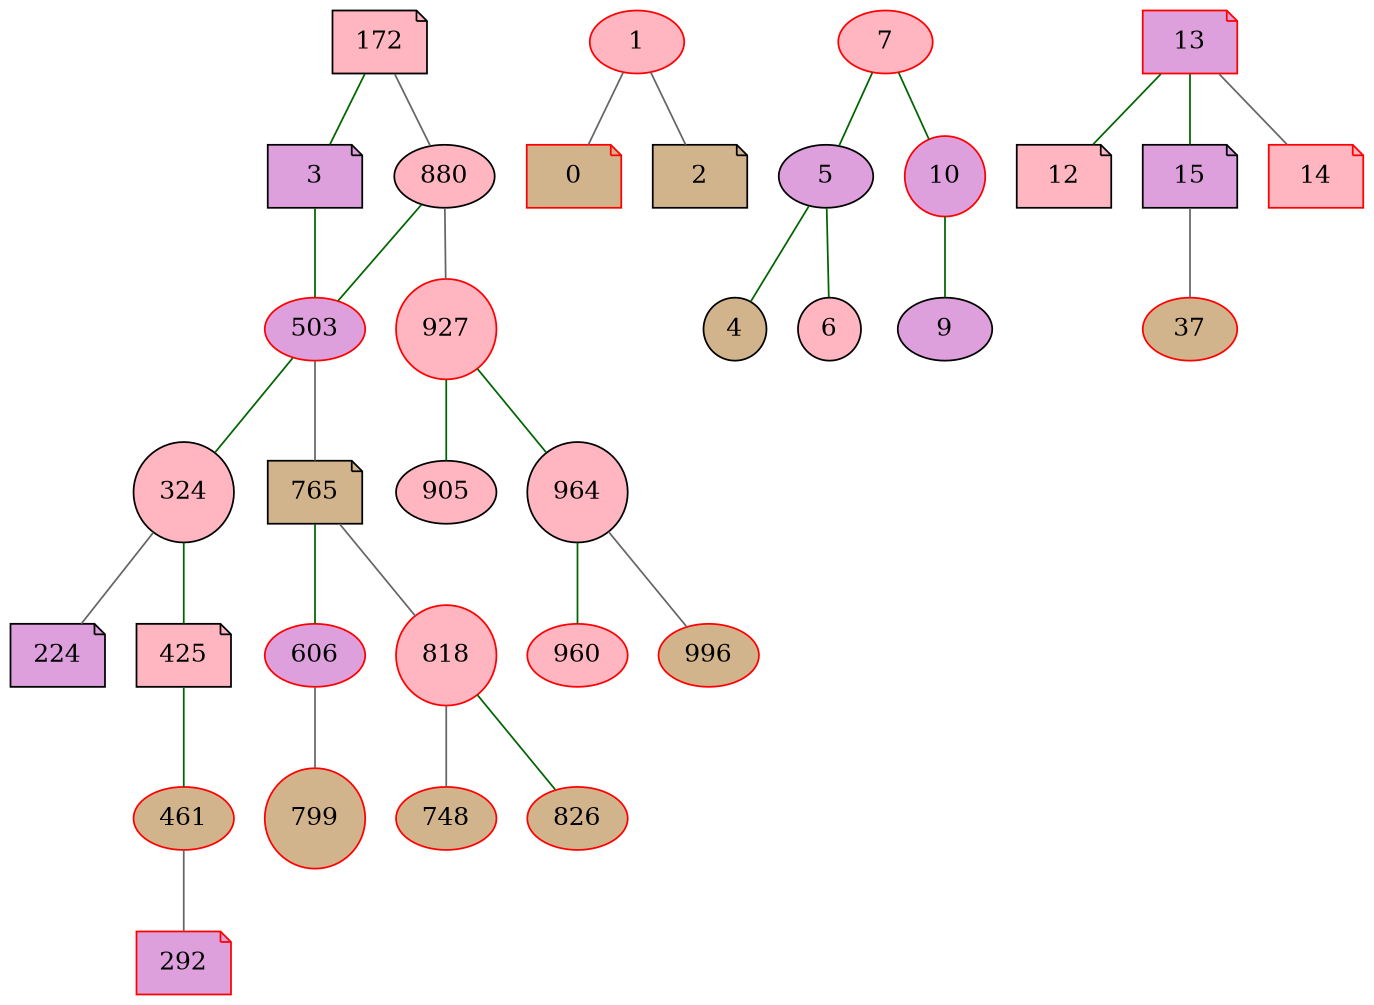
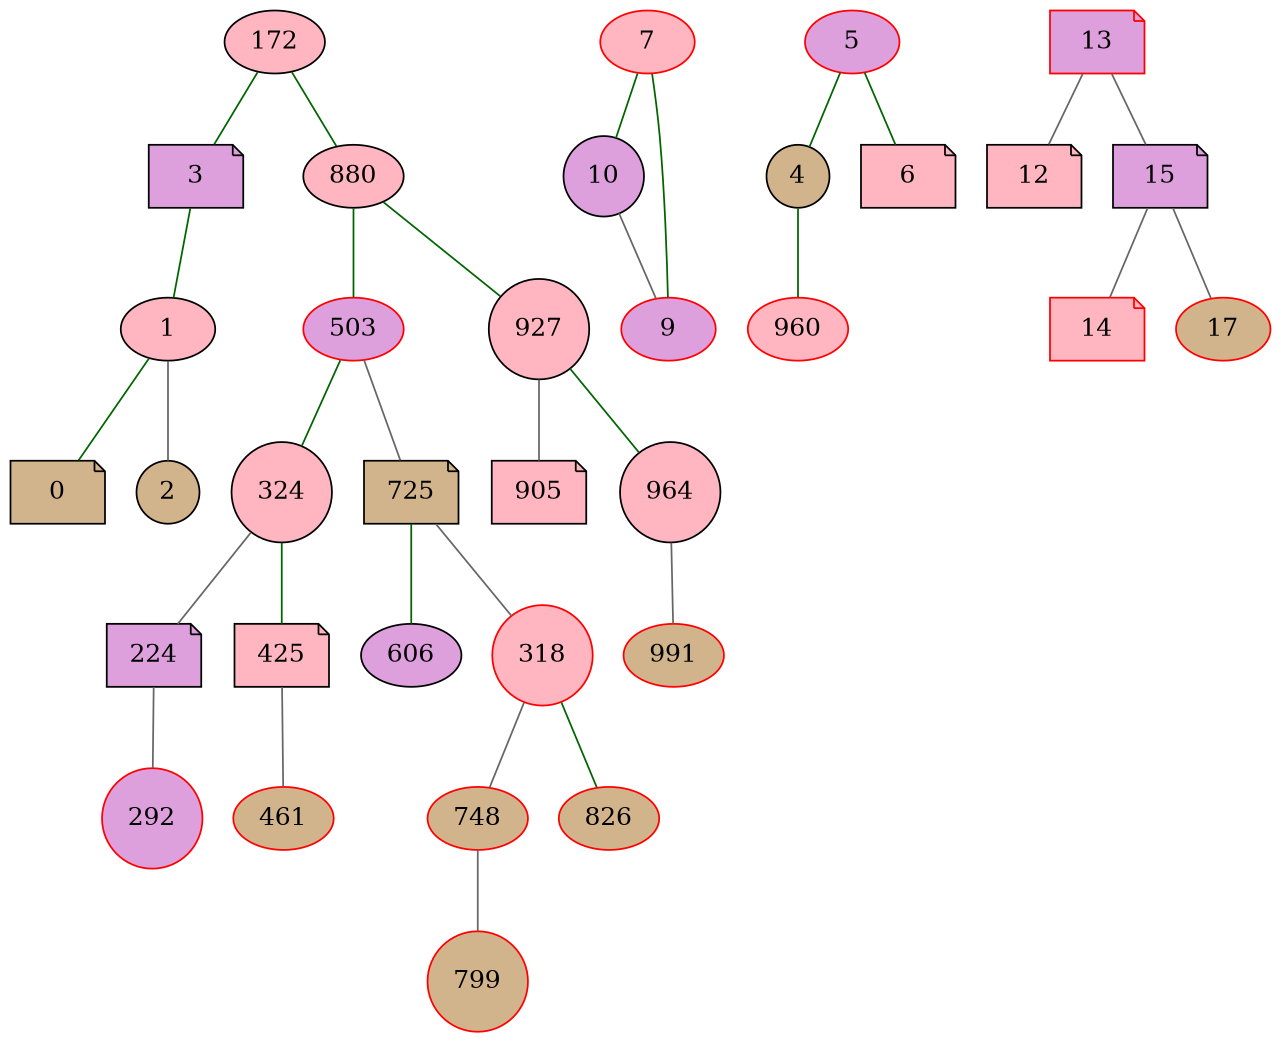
node "172": shape note -> ellipse
node "1": color red -> black
edge "1" -- "0": color gray40 -> darkgreen
edge "7" -- "5": now "7" -- "9"
edge "13" -- "12": color darkgreen -> gray40
edge "13" -- "15": color darkgreen -> gray40
edge "13" -- "14": now "15" -- "14"
edge "172" -- "880": color gray40 -> darkgreen
node "0": color red -> black
node "2": shape note -> circle
node "5": color black -> red
node "10": color red -> black
edge "880" -- "927": color gray40 -> darkgreen
edge "3" -- "503": now "3" -- "1"
edge "10" -- "9": color darkgreen -> gray40
node "927": color red -> black
node "6": shape circle -> note
node "9": color black -> red
node "37": label "37" -> "17"
edge "927" -- "905": color darkgreen -> gray40
node "765": label "765" -> "725"
node "905": shape ellipse -> note
edge "964" -- "960": now "4" -- "960"
node "606": color red -> black
node "818": label "818" -> "318"
node "996": label "996" -> "991"
edge "606" -- "799": now "748" -- "799"
edge "425" -- "461": color darkgreen -> gray40
edge "461" -- "292": now "224" -- "292"
node "292": shape note -> circle
